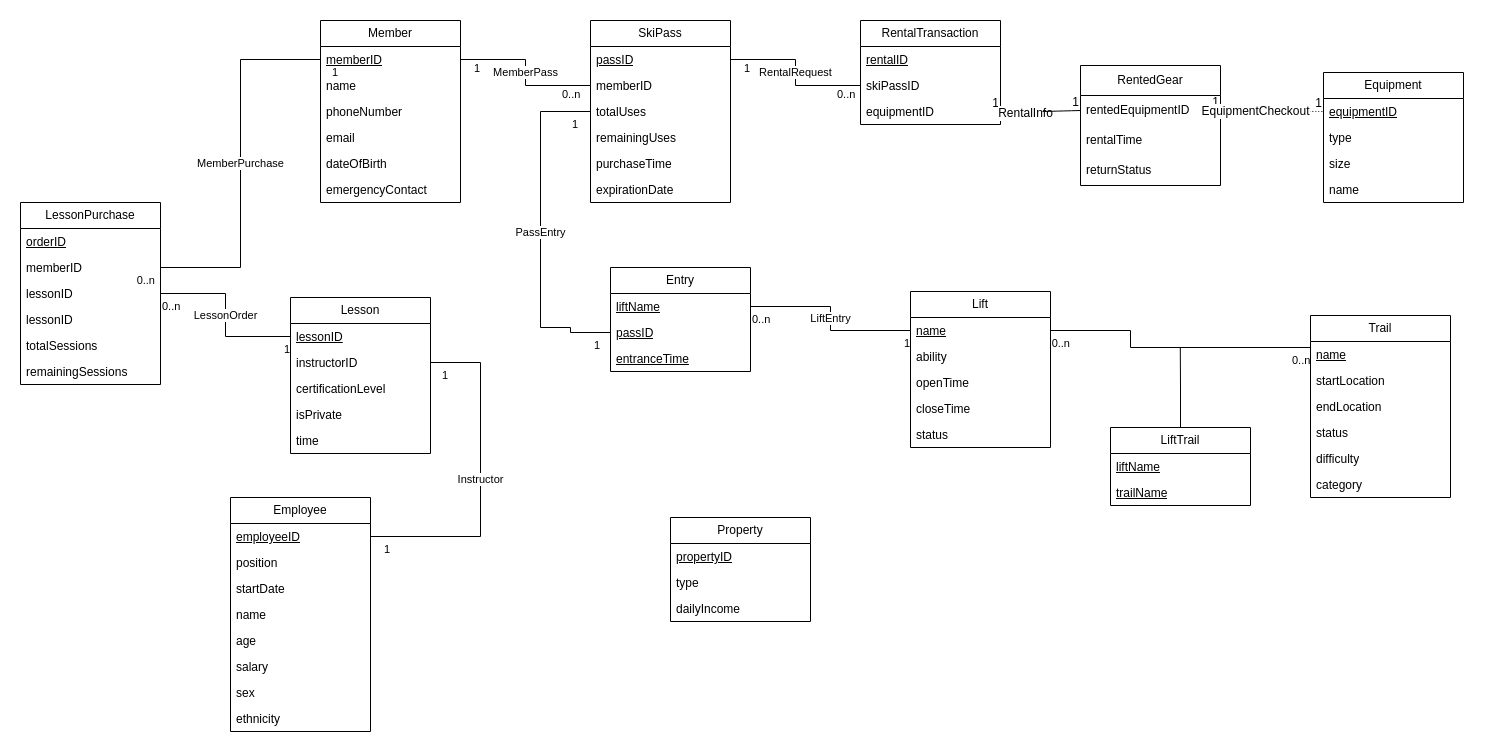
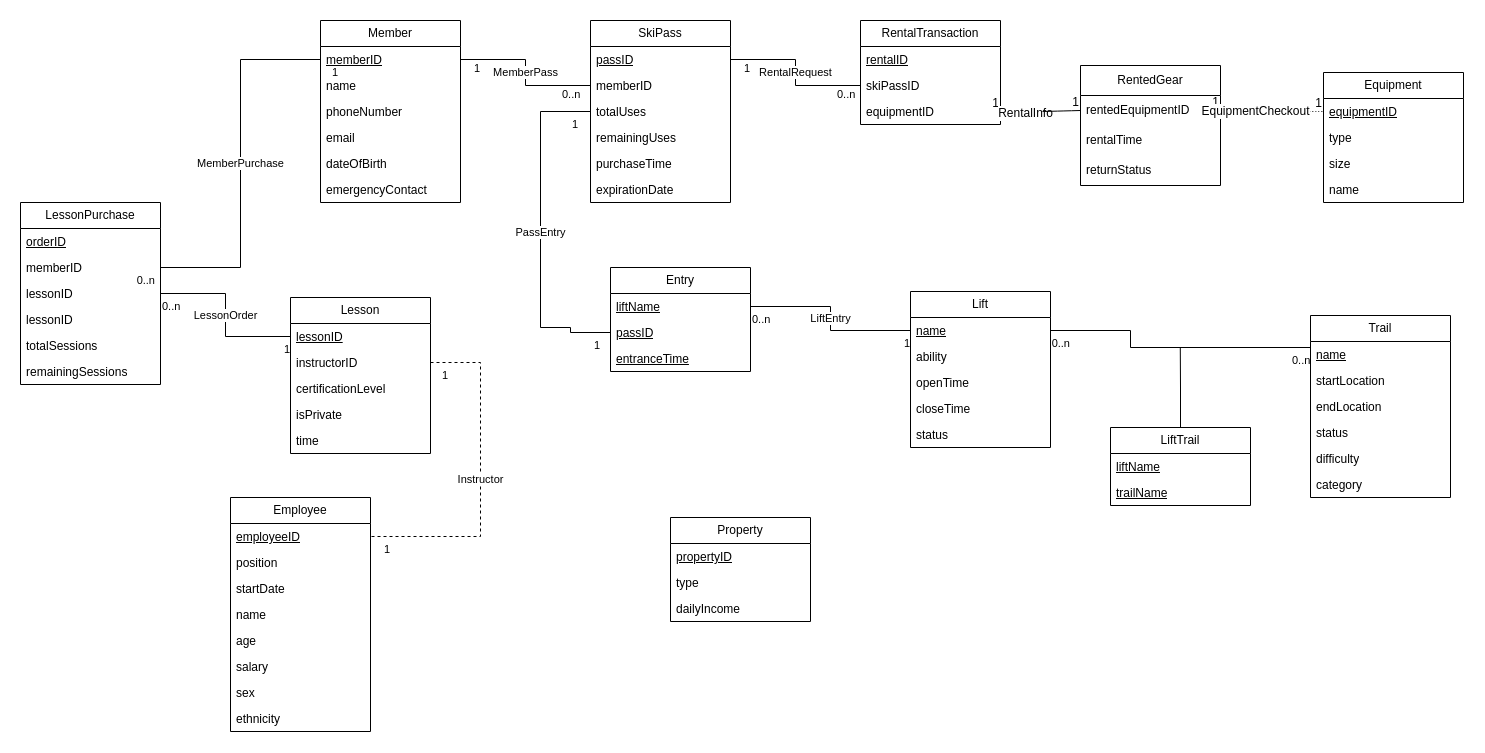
edge "instructorID" -- "employeeID": style solid -> dashed
